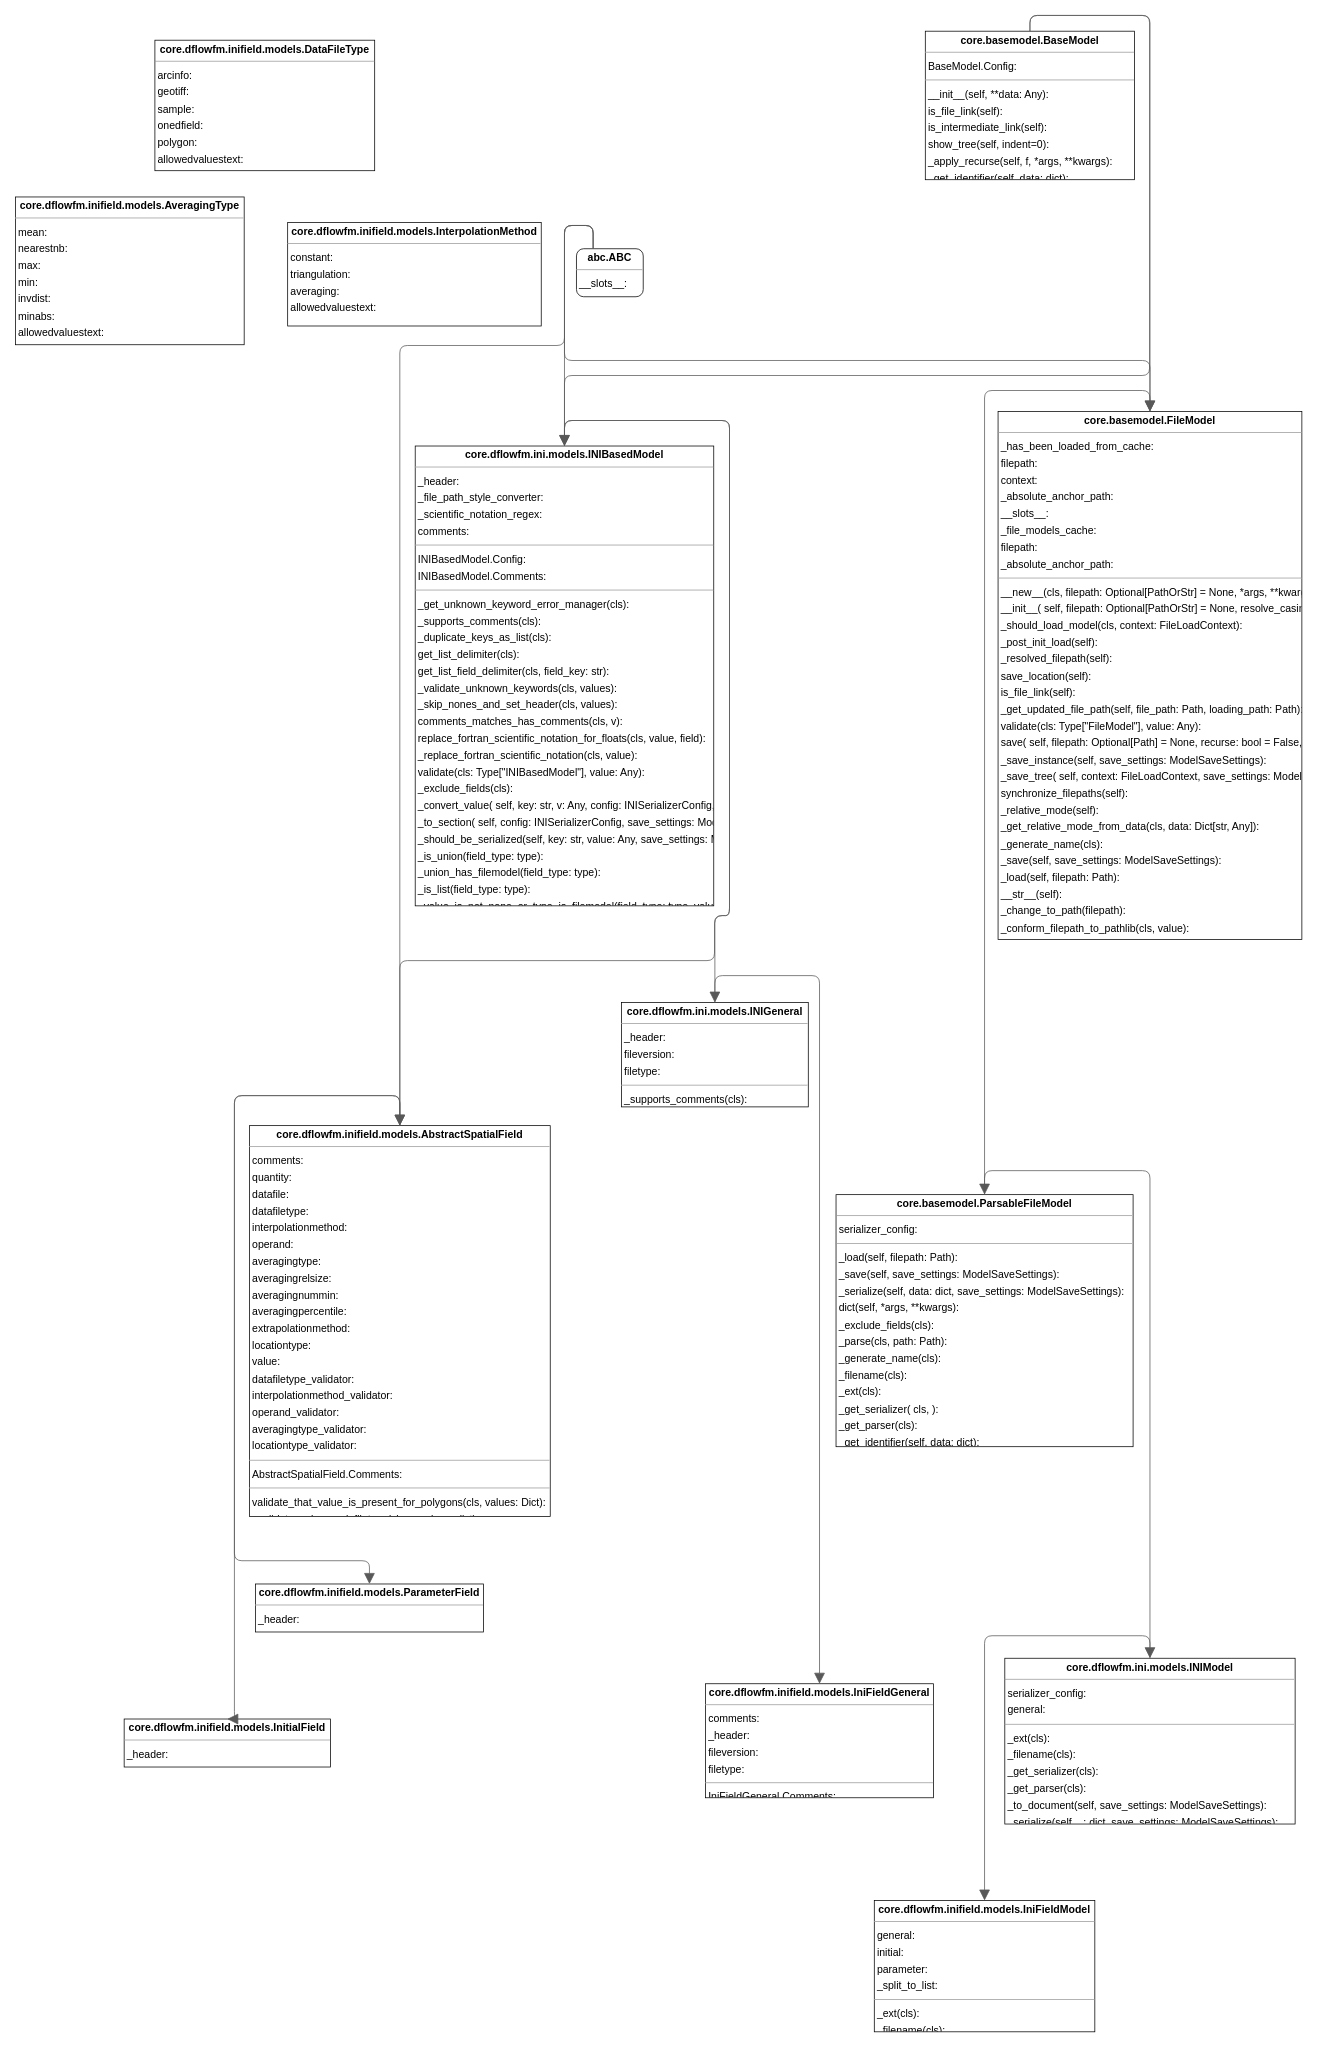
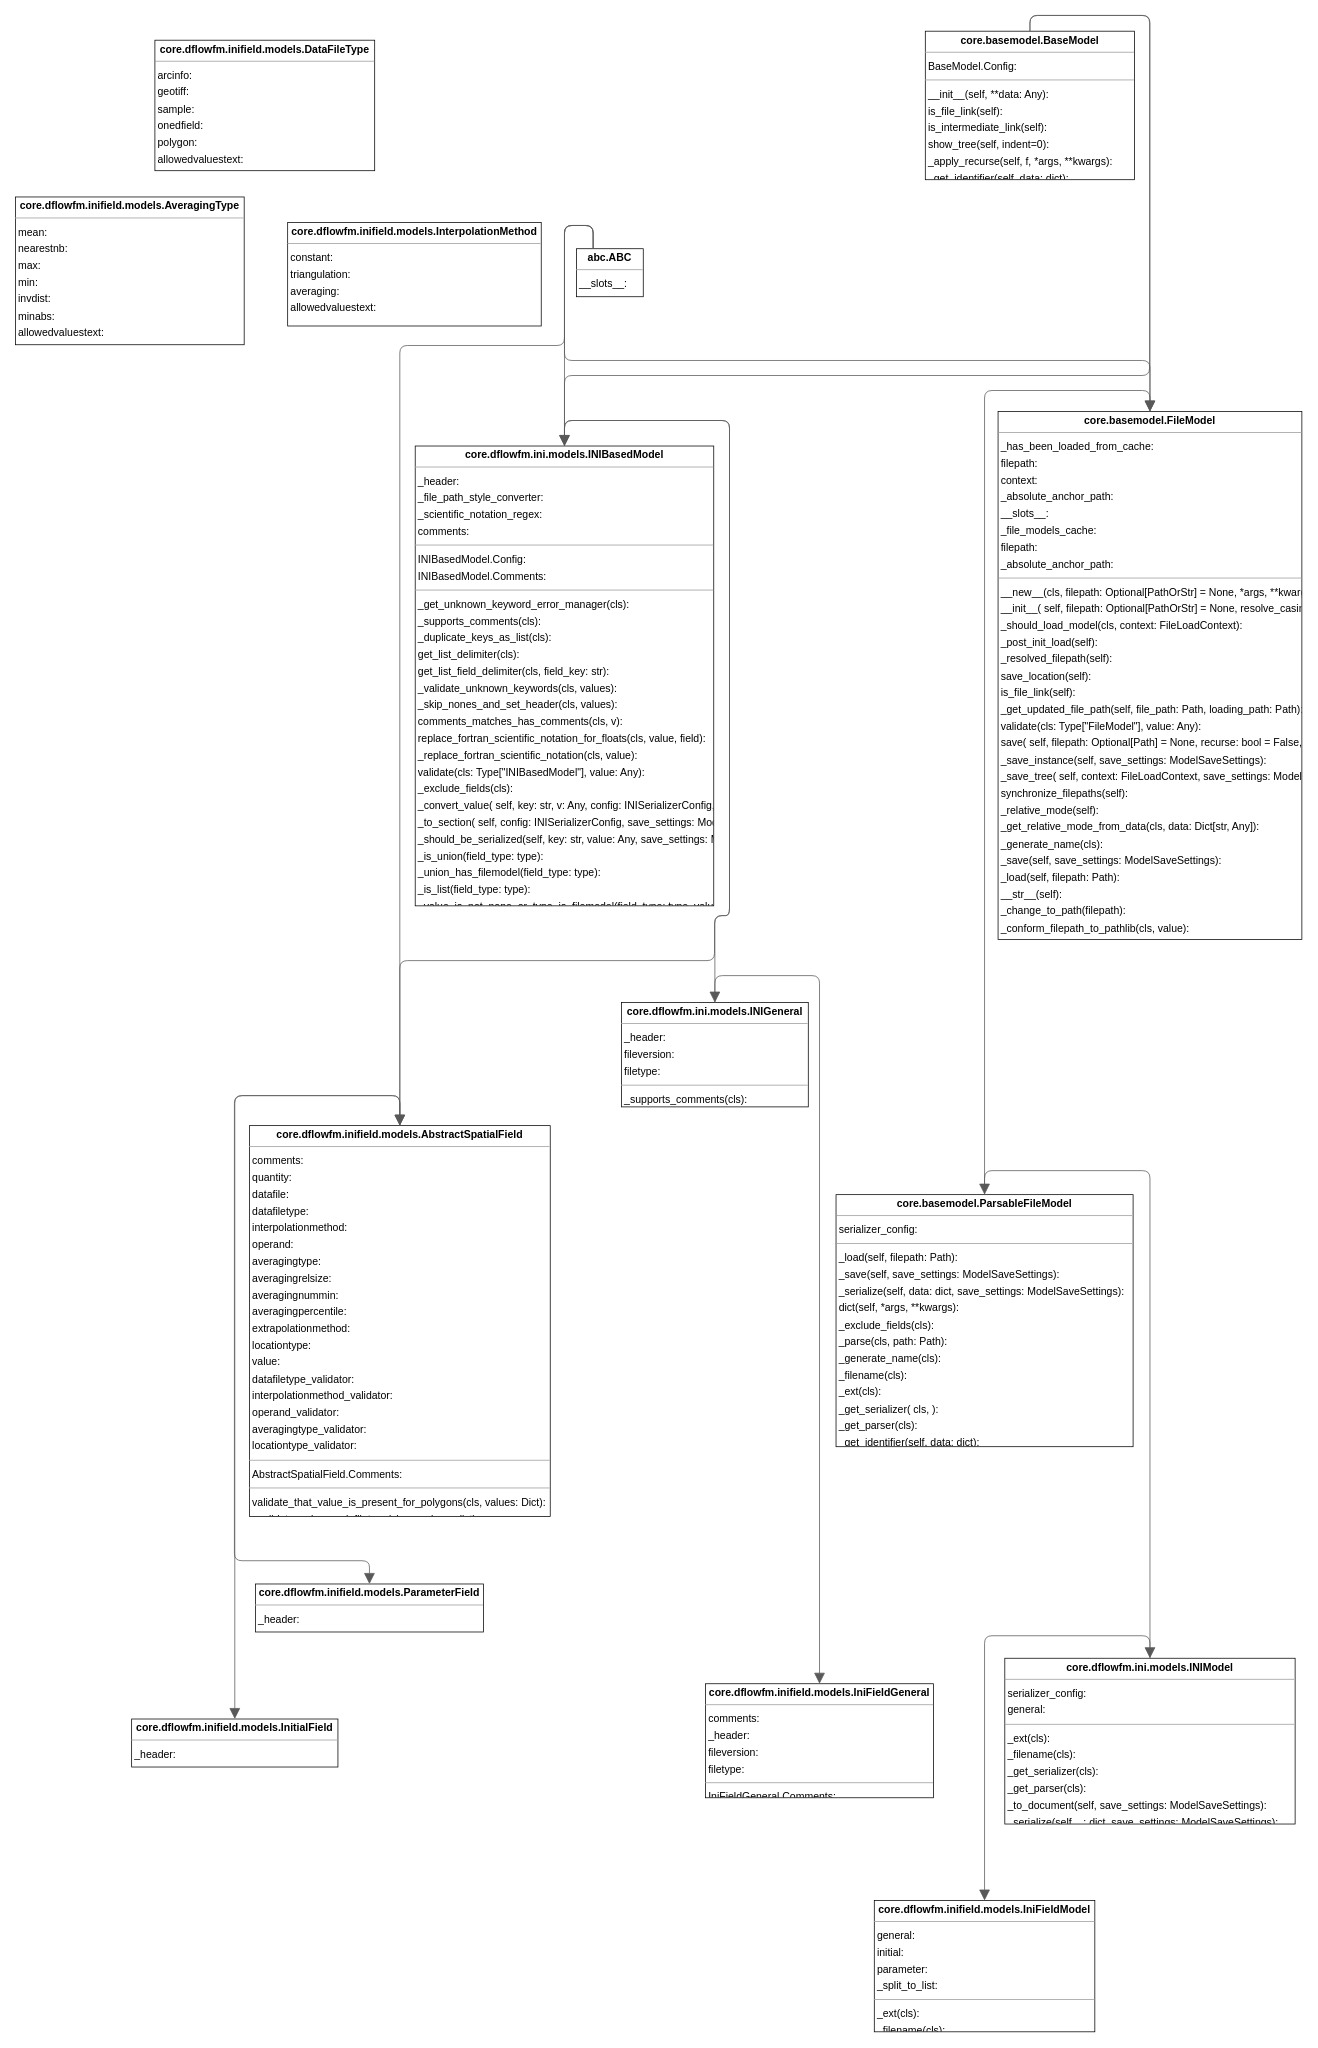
node "abc.ABC __slots__:": shape rounded rectangle -> rectangle
node "core.dflowfm.inifield.models.InitialField _header:": moved (227, 1743) -> (235, 1743)
